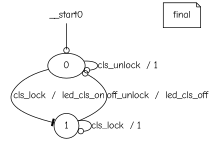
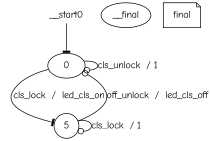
node "__final": added
edge "__start0" -> "0": arrowhead odot -> tee
node "1": label "1" -> "5"
